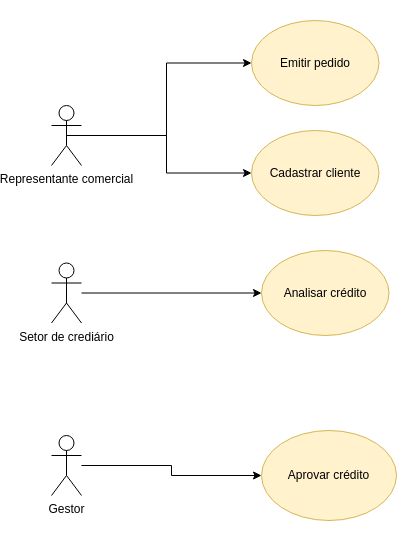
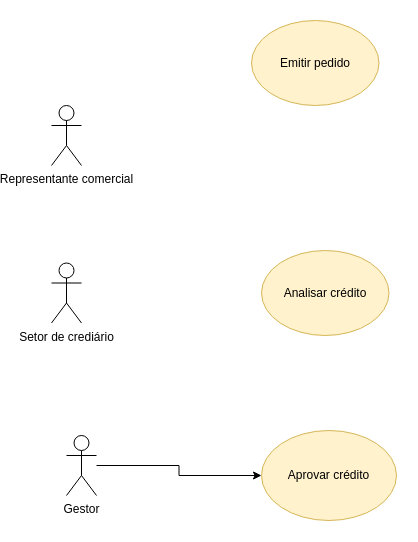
edge "Representante comercial" -> "Emitir pedido": removed
edge "Representante comercial" -> "Cadastrar cliente": removed
node "Cadastrar cliente": removed
edge "Setor de crediário" -> "Analisar crédito": removed
node "Gestor": moved (67, 466) -> (82, 466)
